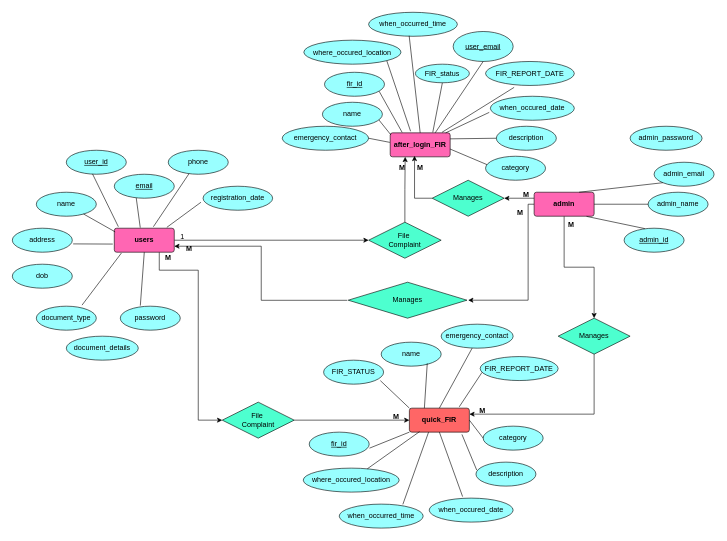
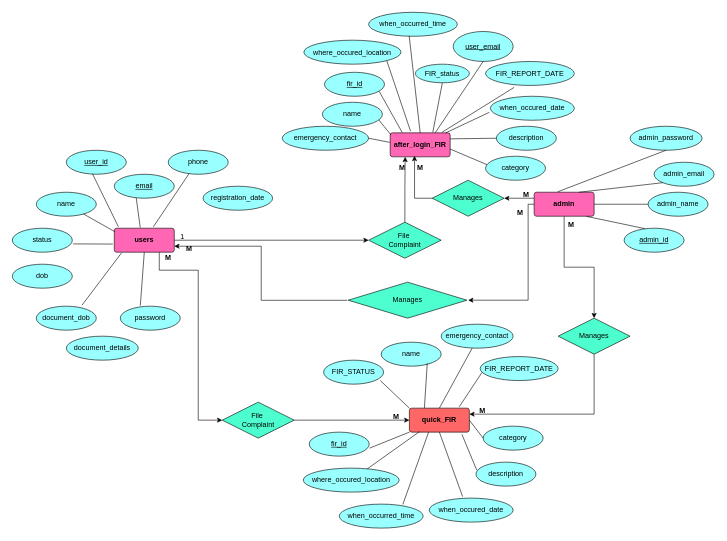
edge "admin_password" -- "admin": added
edge "registration_date" -- "users": removed
node "address": label "address" -> "status"
node "document_type": label "document_type" -> "document_dob"
